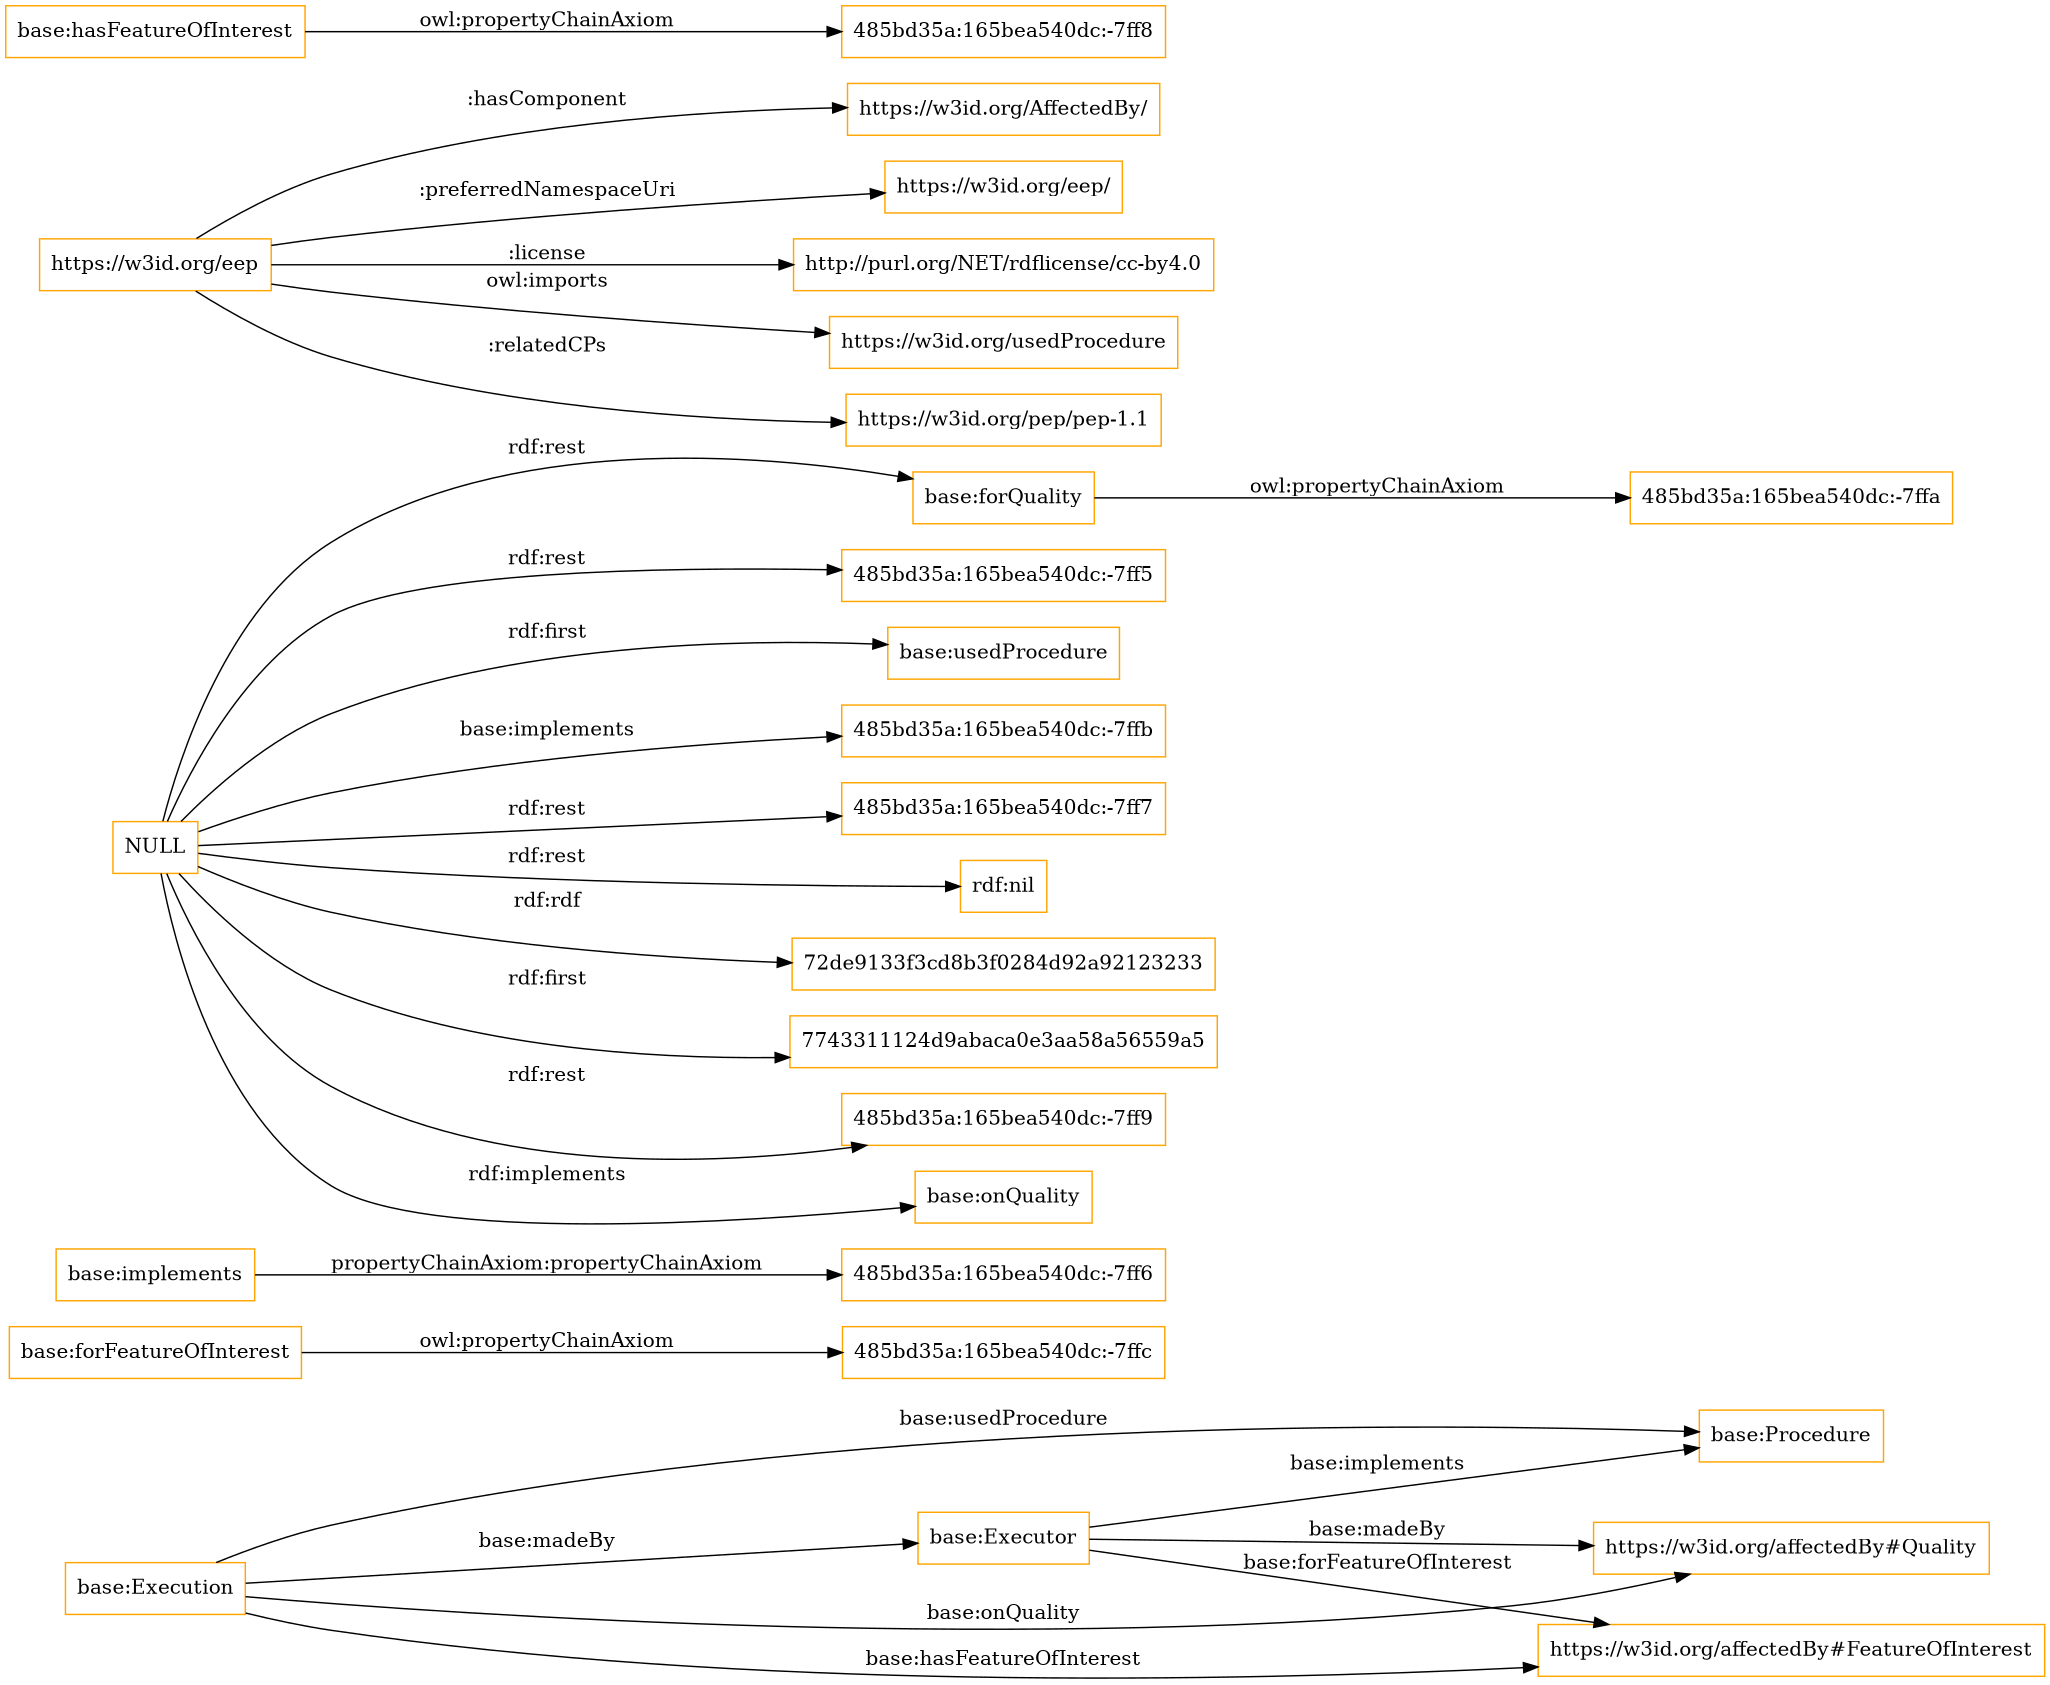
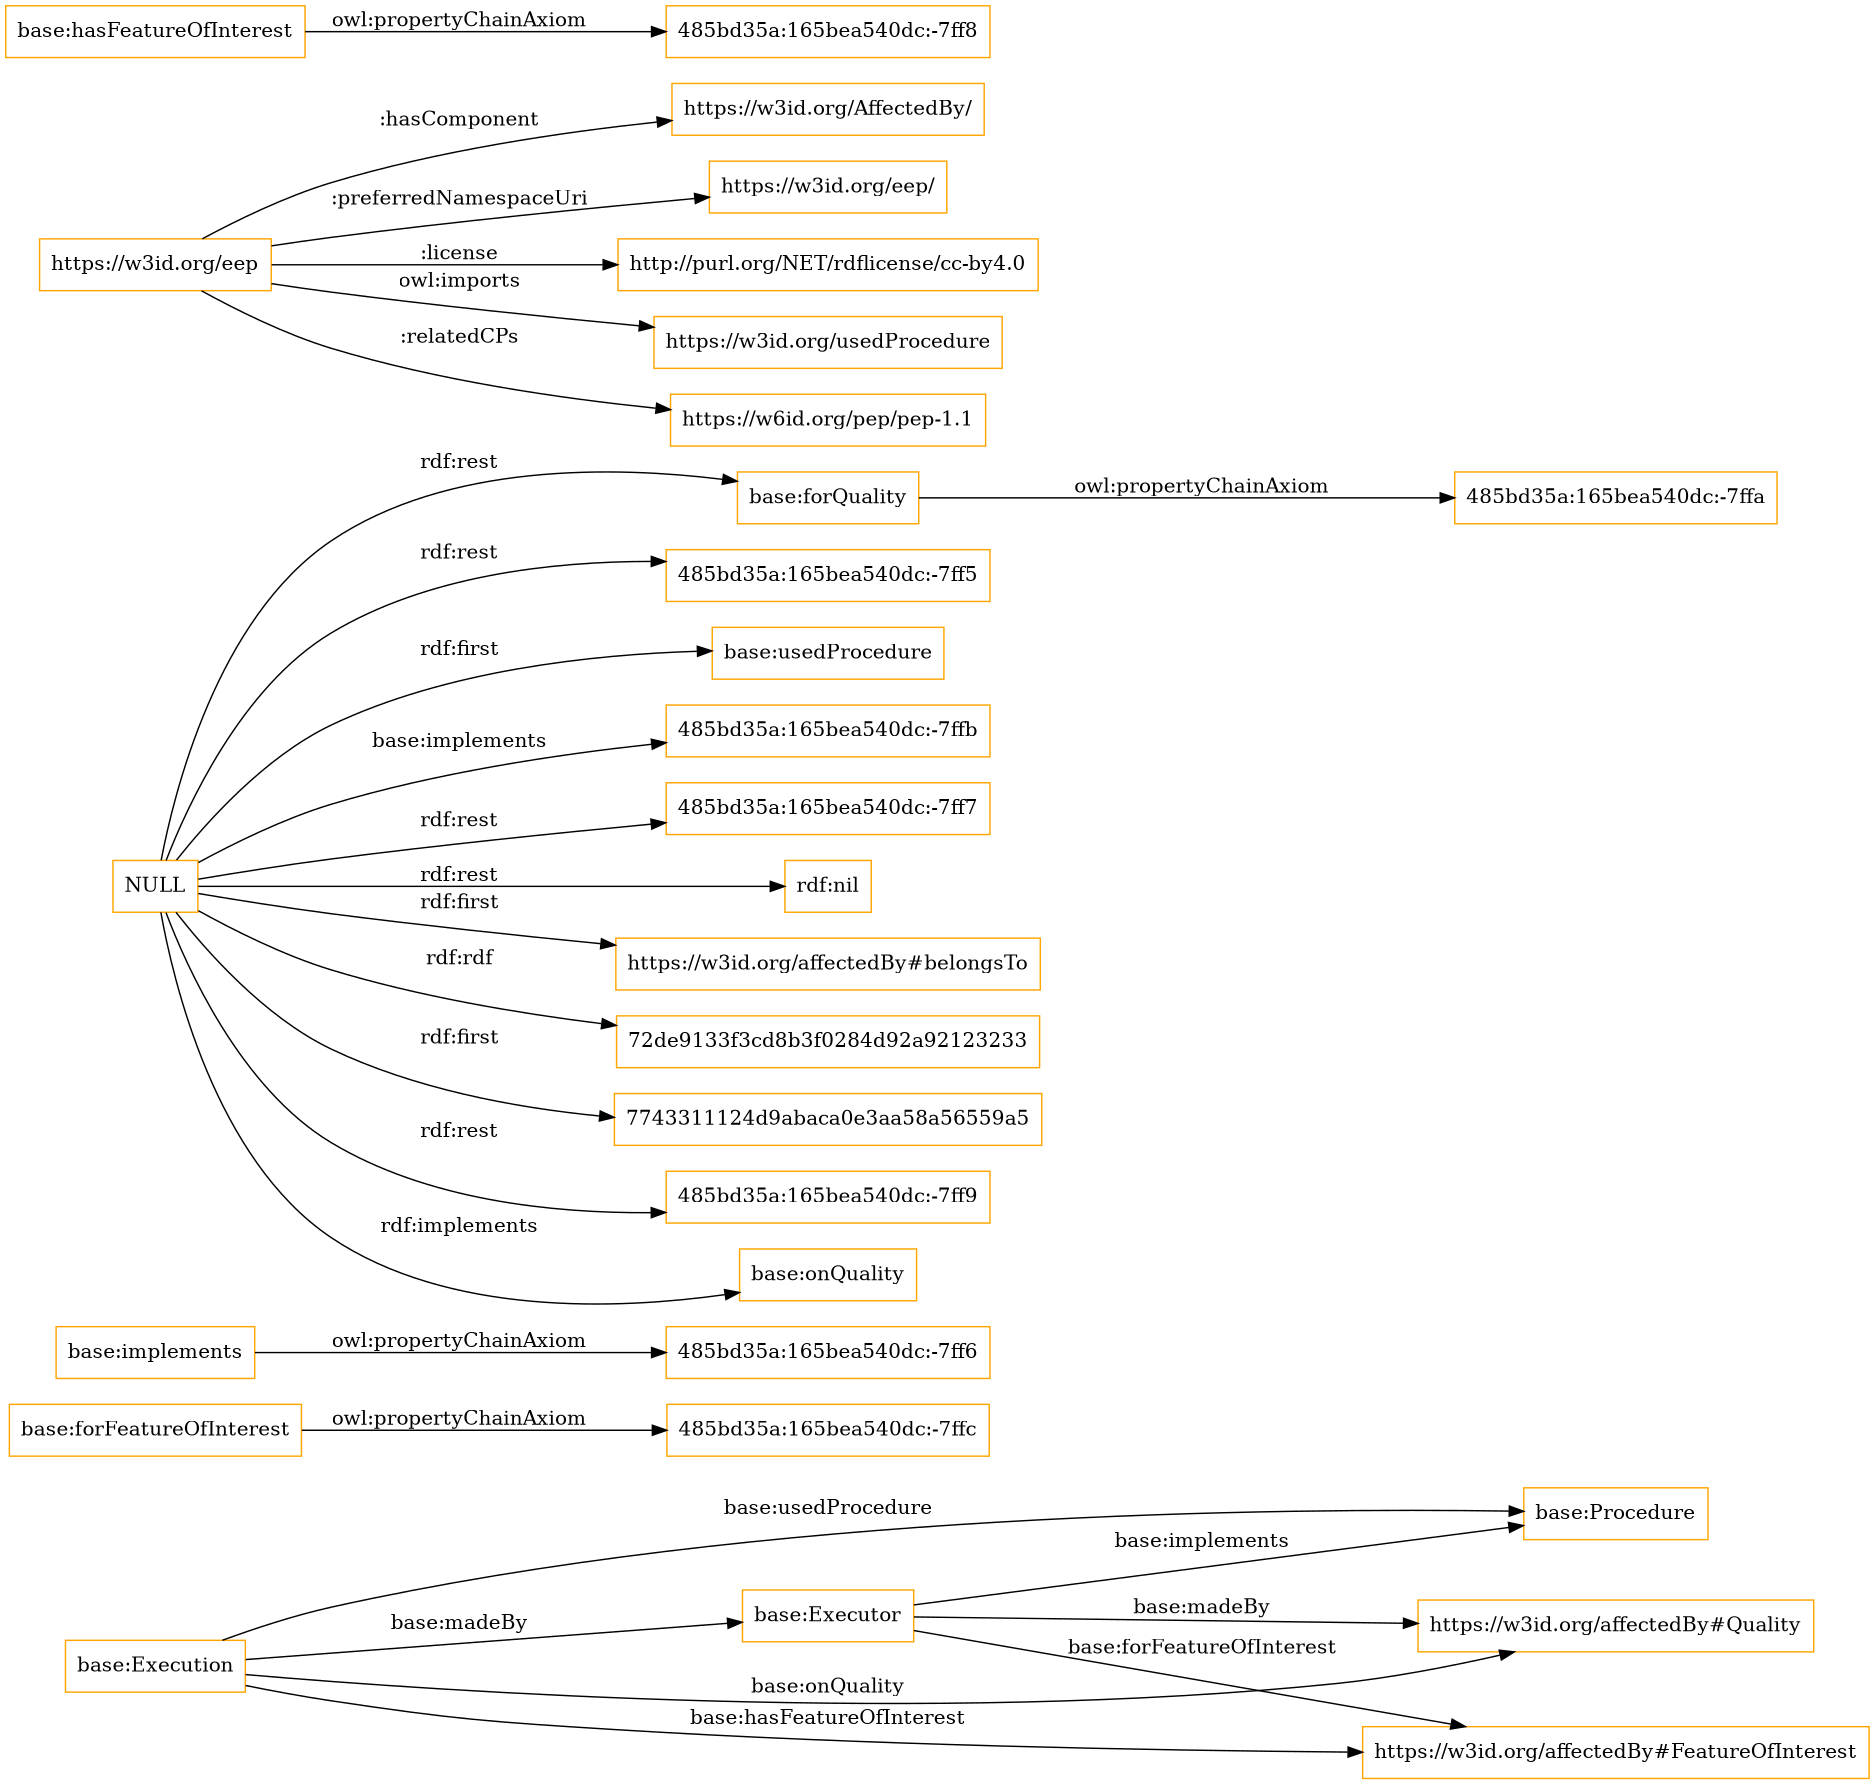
node "https://w3id.org/pep/pep-1.1": label "https://w3id.org/pep/pep-1.1" -> "https://w6id.org/pep/pep-1.1"
node "https://w3id.org/affectedBy#belongsTo": added
edge "base:implements" -> "485bd35a:165bea540dc:-7ff6": label "propertyChainAxiom:propertyChainAxiom" -> "owl:propertyChainAxiom"
